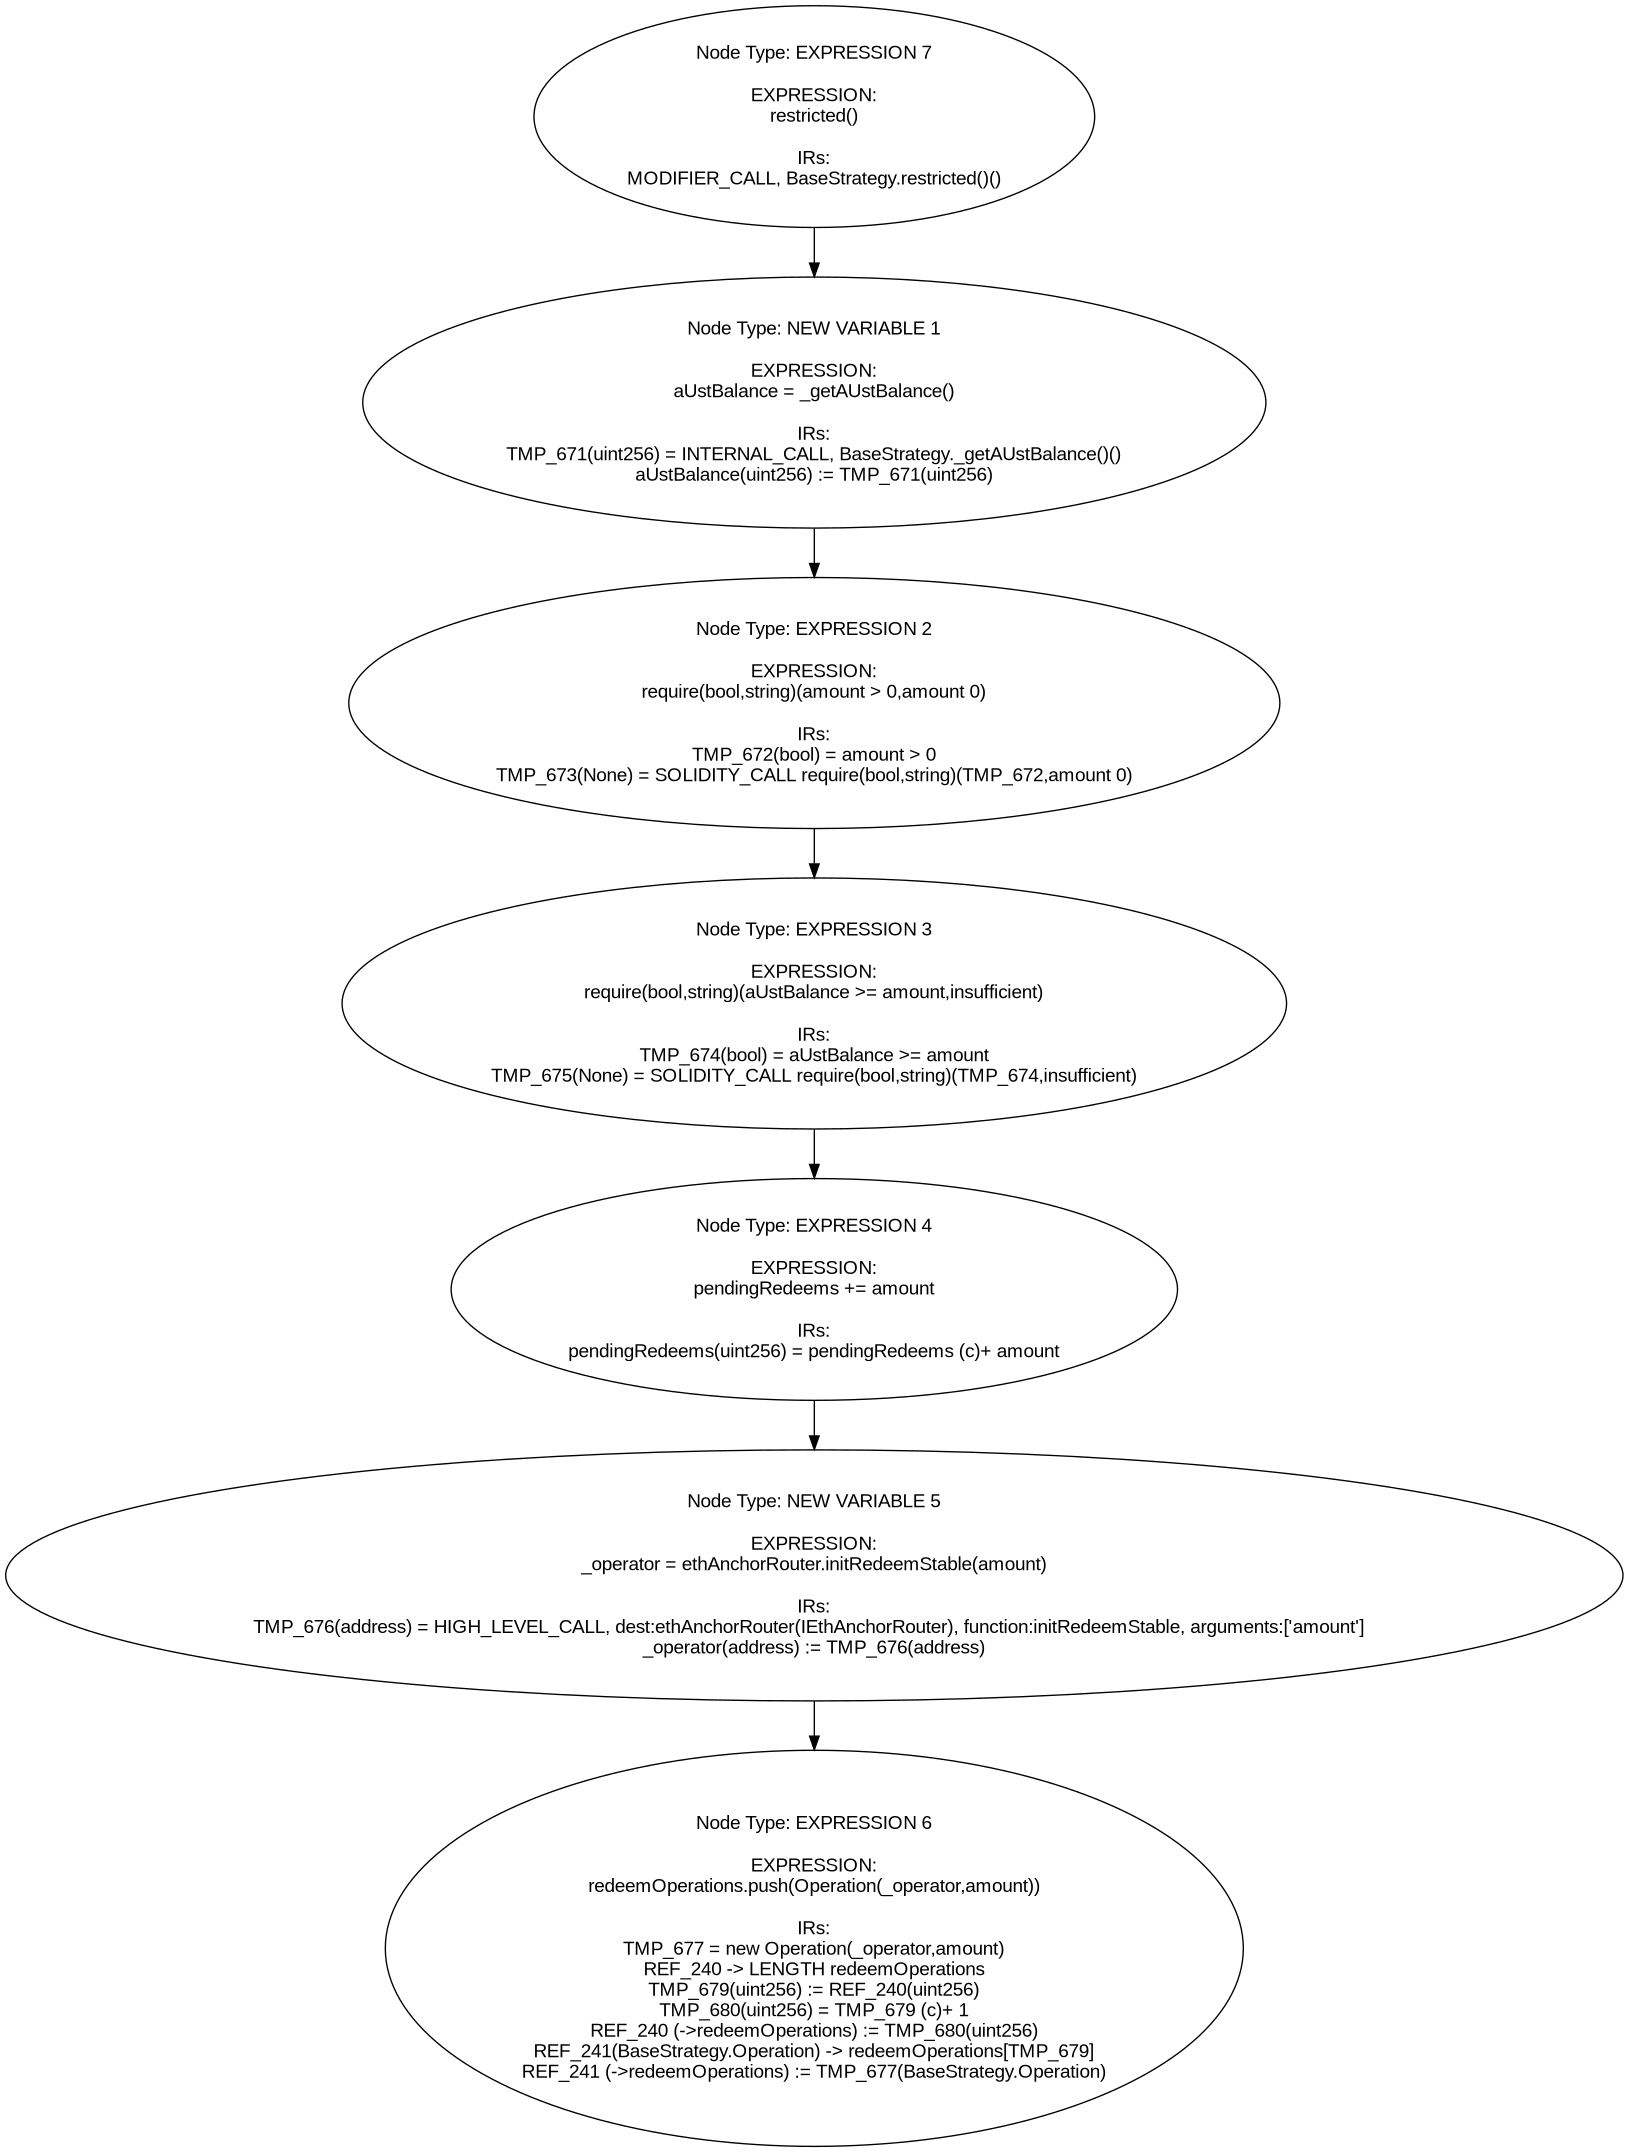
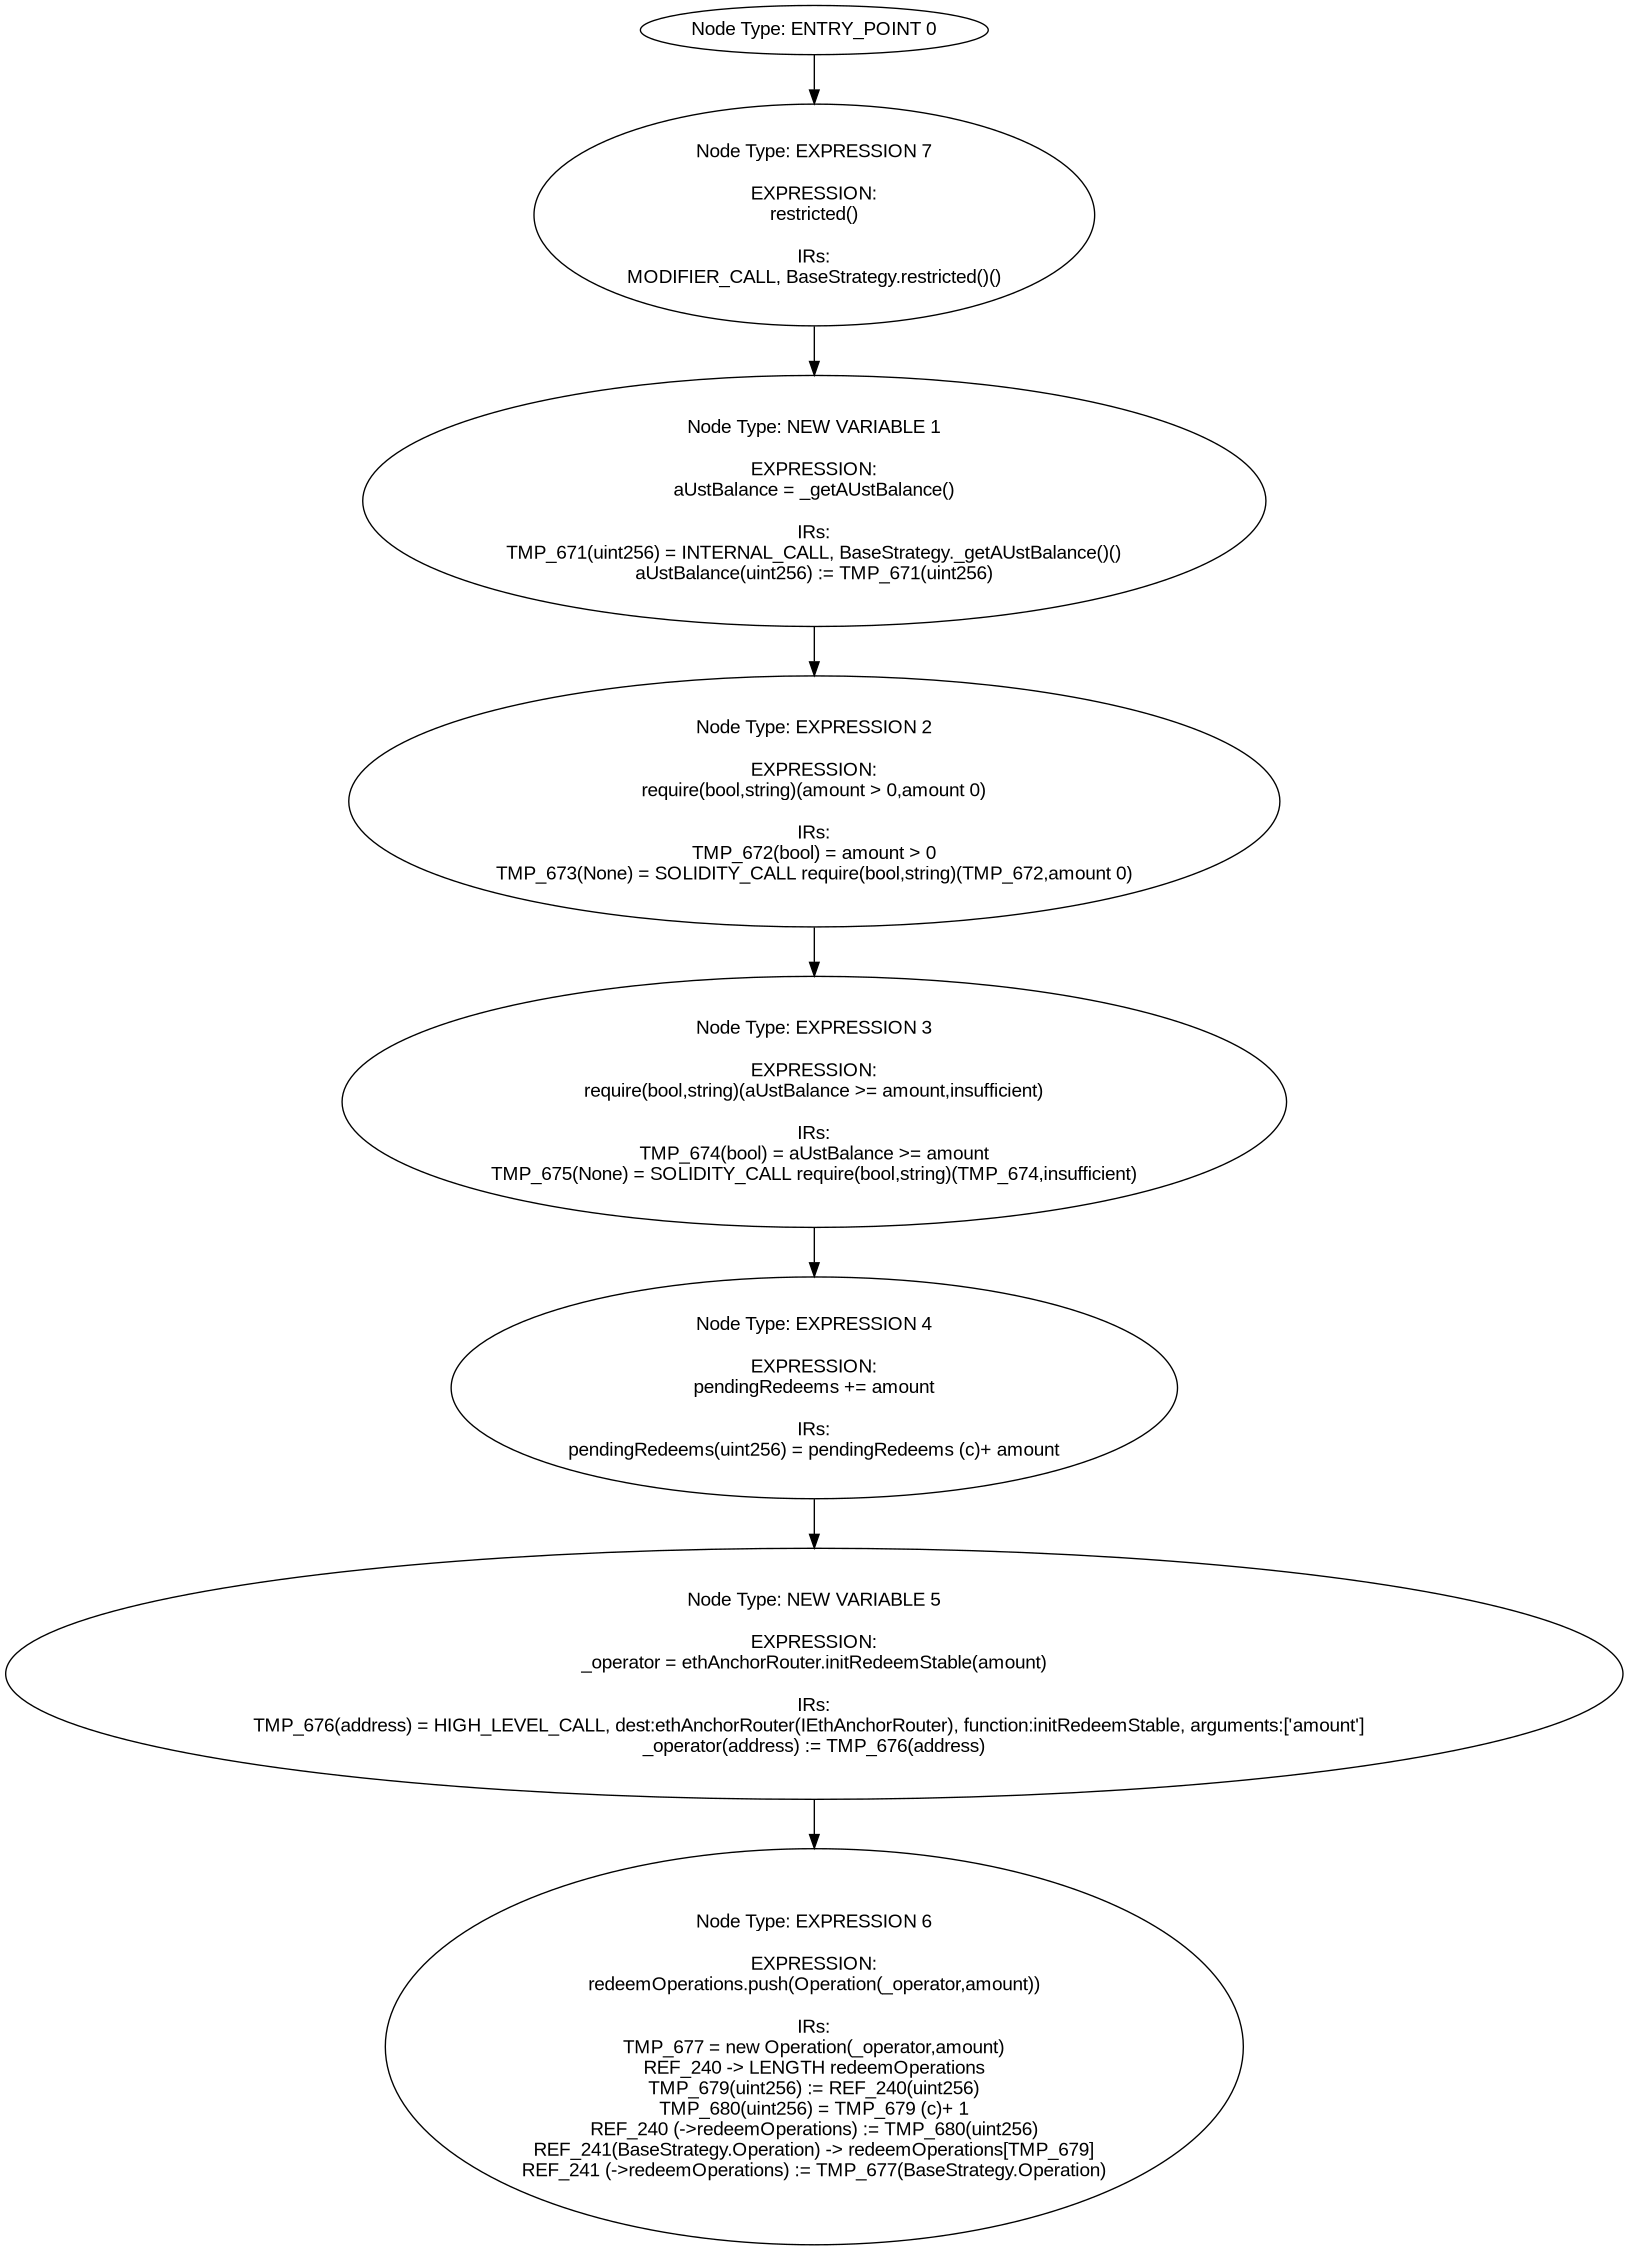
node "Node Type: ENTRY_POINT 0": added
